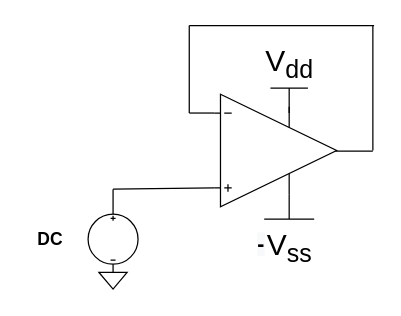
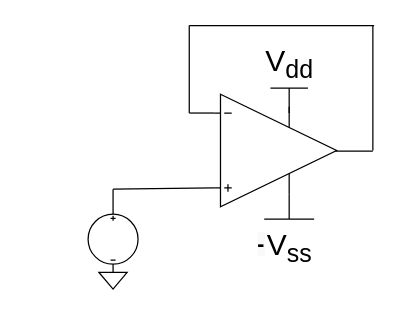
node "DC": removed
